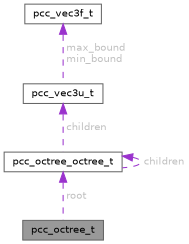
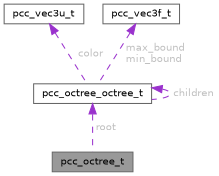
edge "pcc_vec3u_t" -> "pcc_vec3f_t": now "pcc_octree_octree_t" -> "pcc_vec3f_t"
edge "pcc_octree_octree_t" -> "pcc_vec3u_t": label " children" -> " color"
